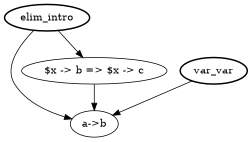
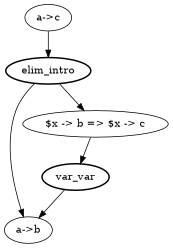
node "a->c": added
edge "$x -> b => $x -> c" -> "a->b": now "$x -> b => $x -> c" -> "var_var"
